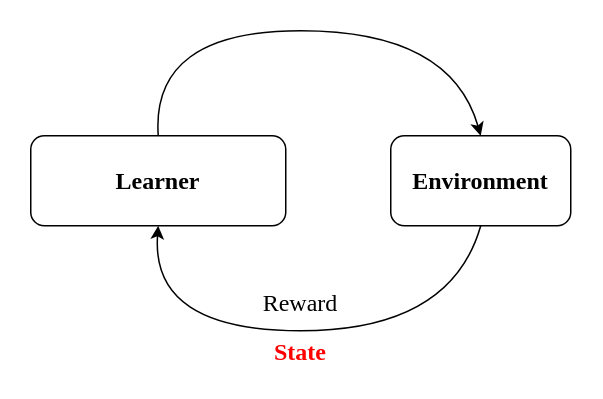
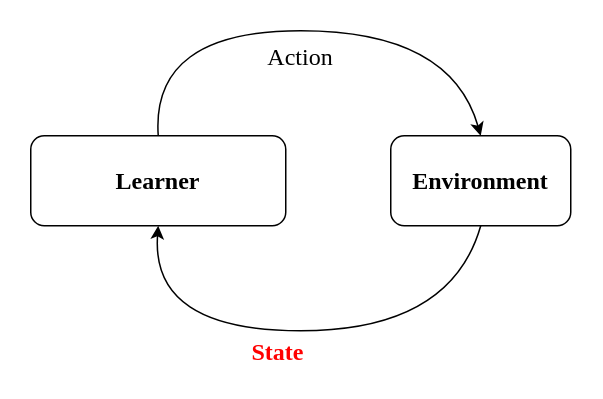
node "Action": added
node "Reward": removed
node "State": moved (301, 352) -> (278, 352)
